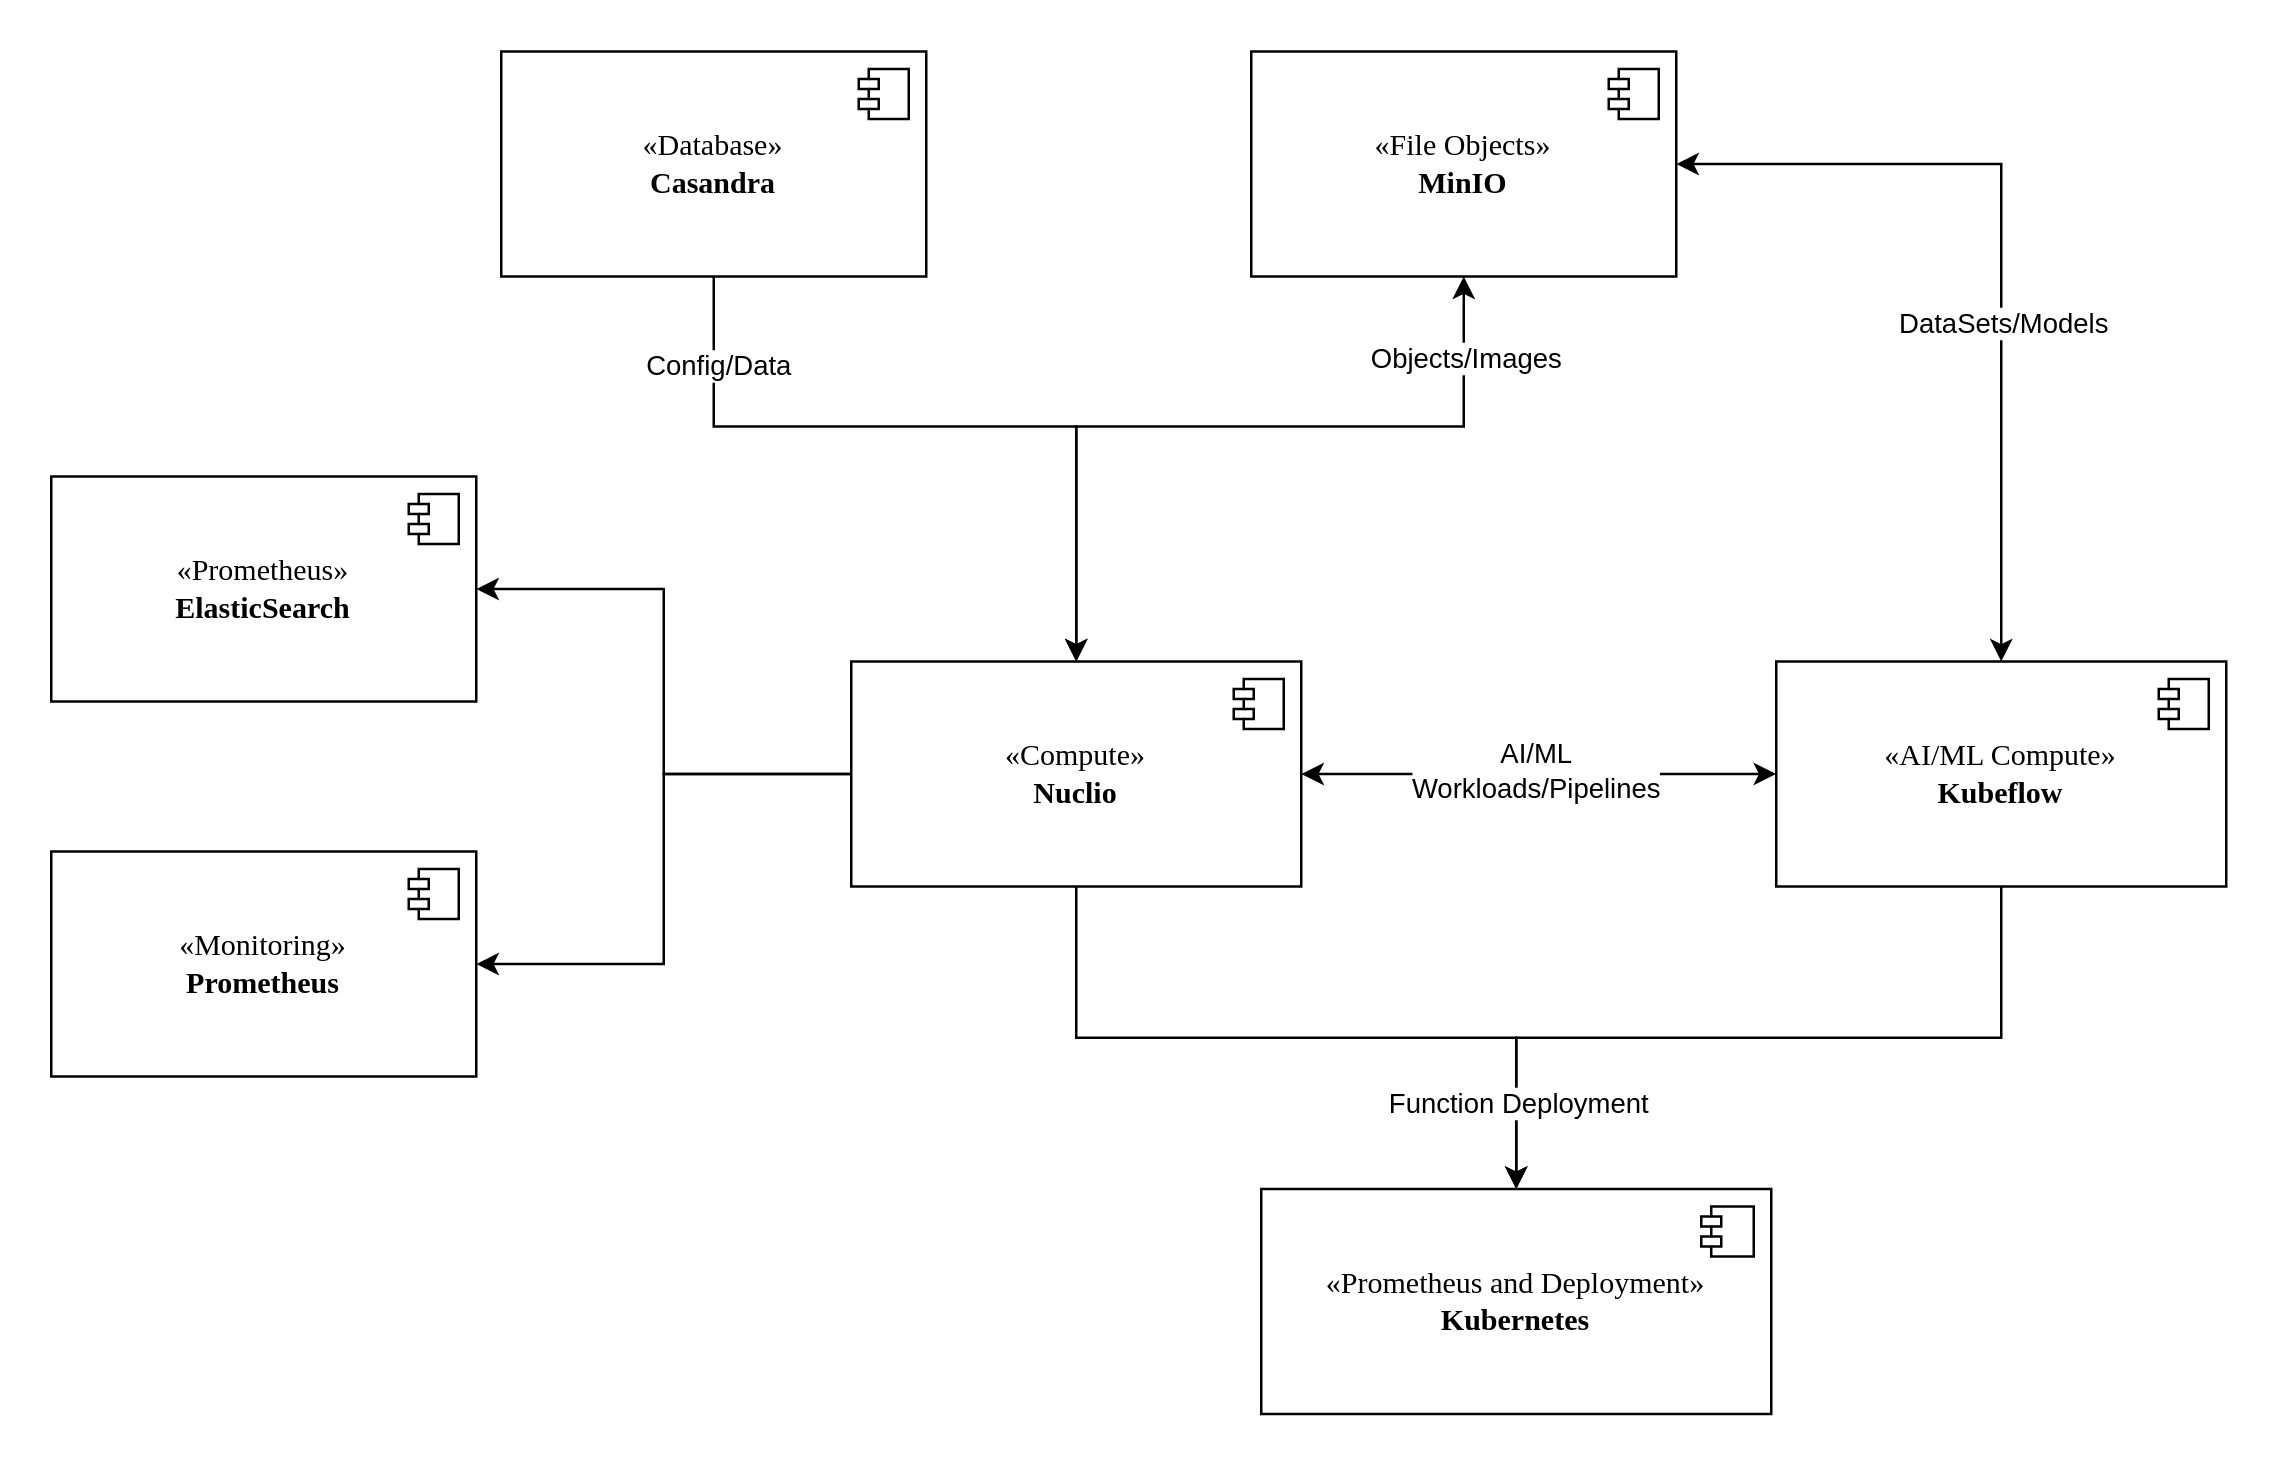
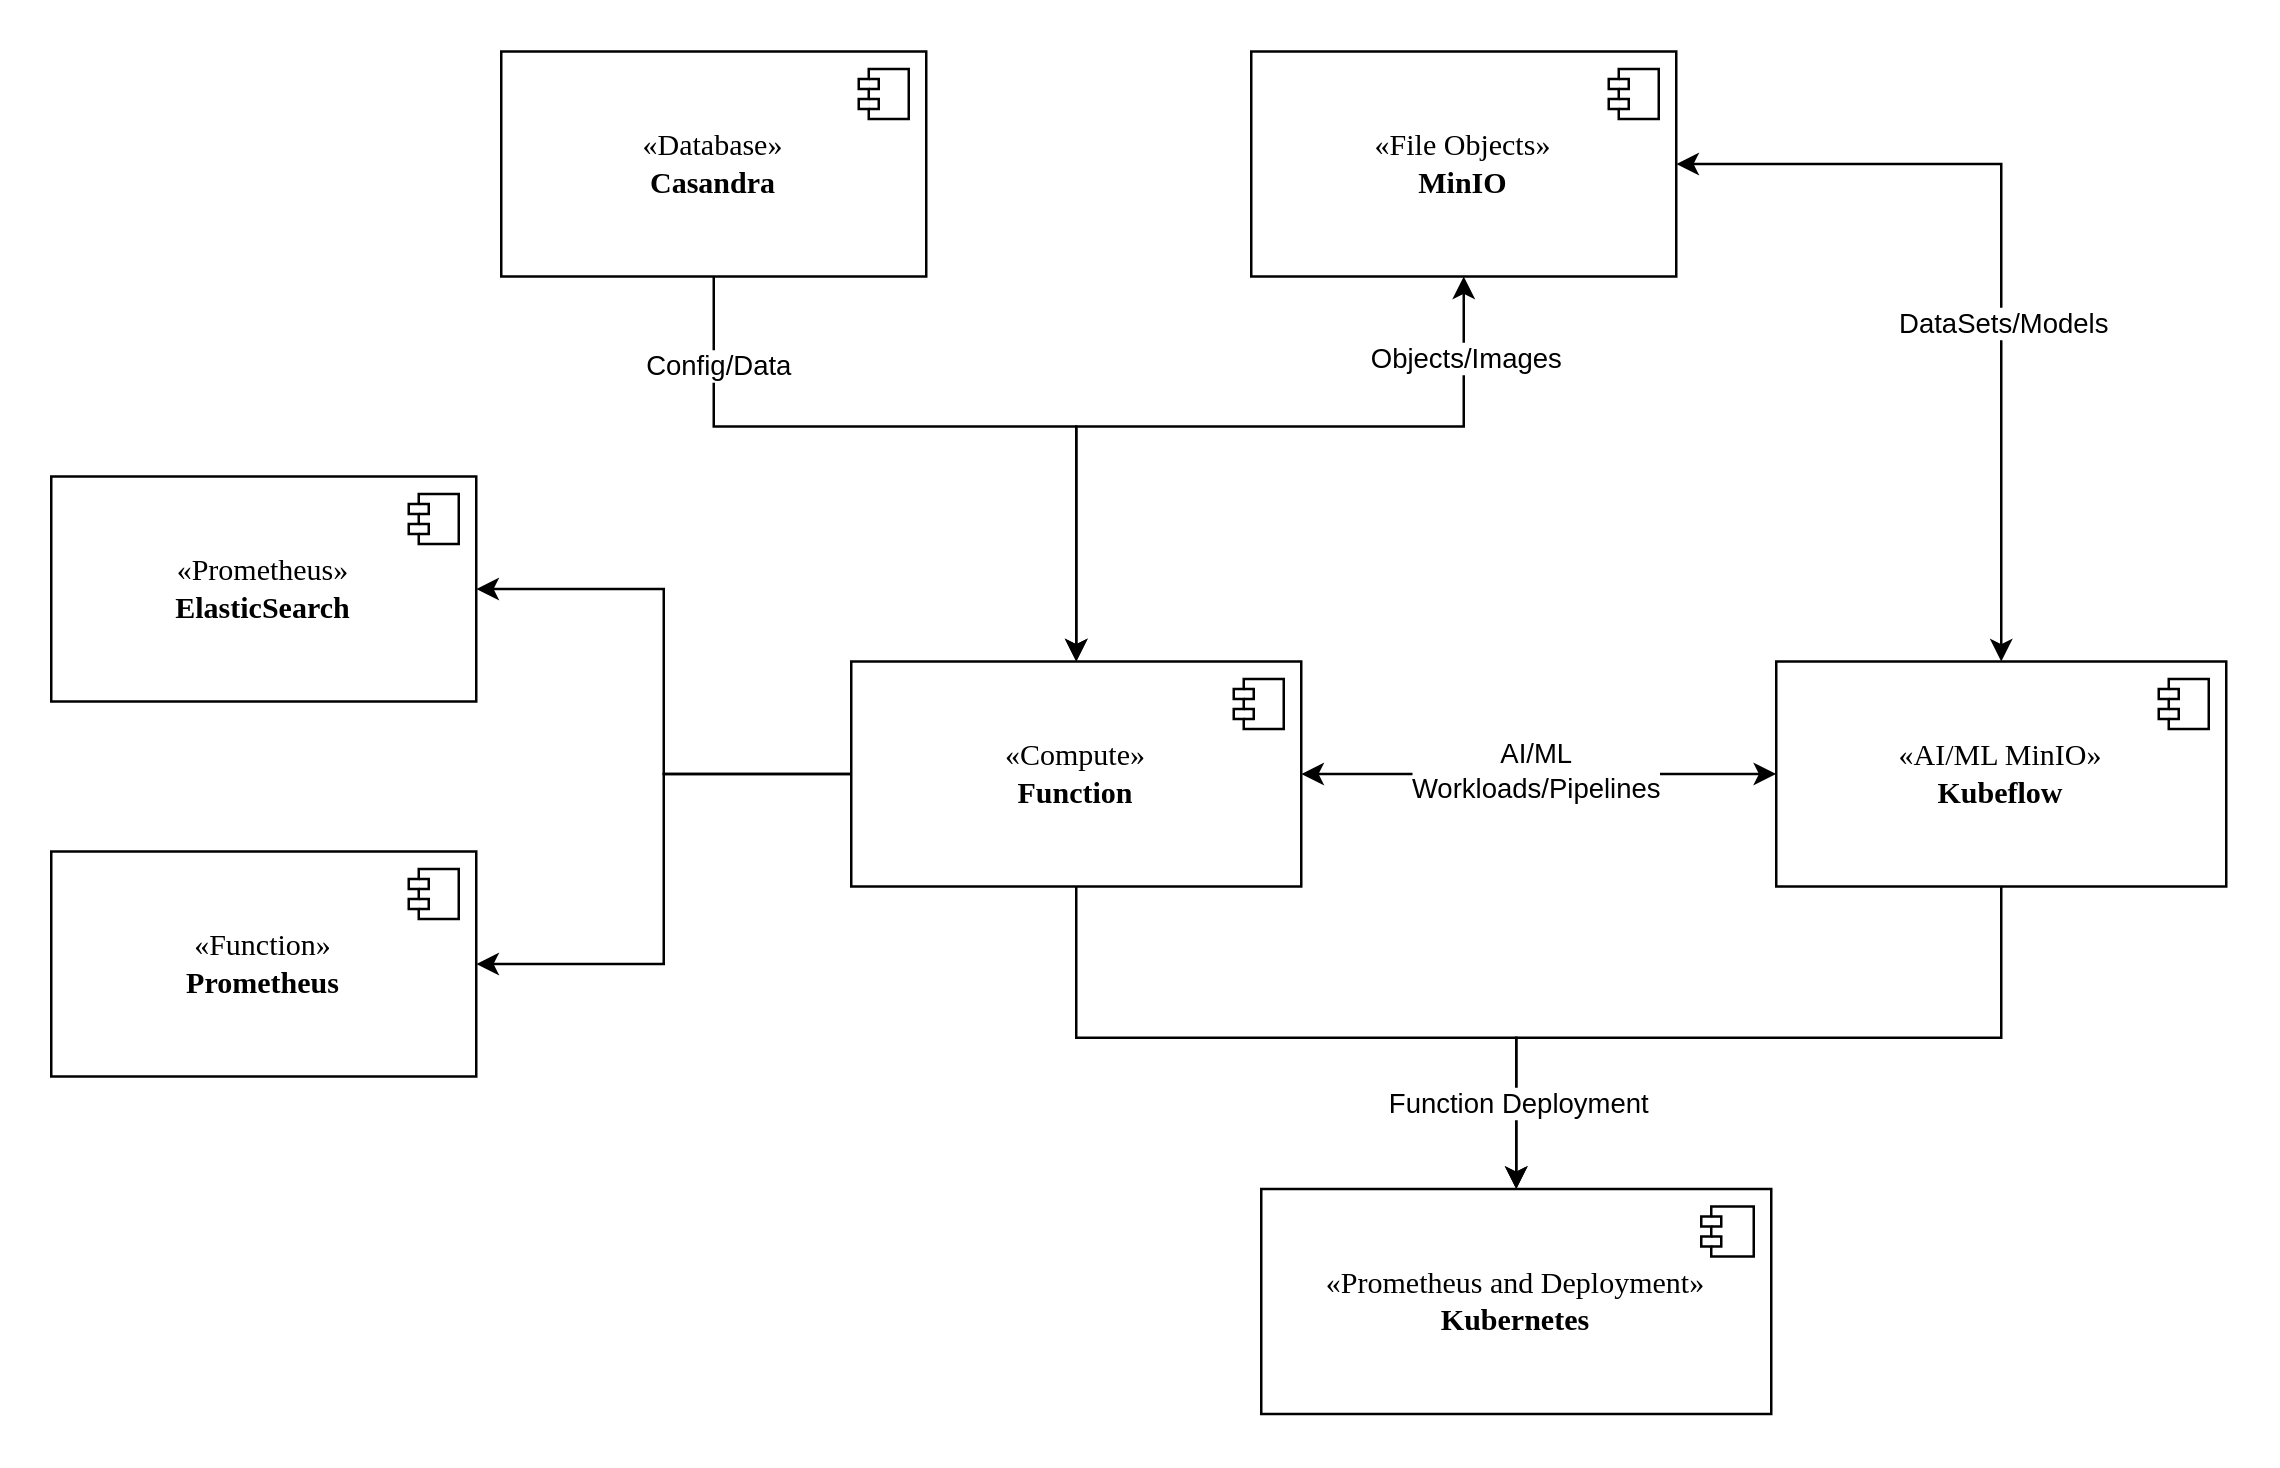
node "«Compute» Nuclio": label "«Compute» Nuclio" -> "«Compute» Function"
node "«AI/ML Compute» Kubeflow": label "«AI/ML Compute» Kubeflow" -> "«AI/ML MinIO» Kubeflow"
node "«Monitoring» Prometheus": label "«Monitoring» Prometheus" -> "«Function» Prometheus"
